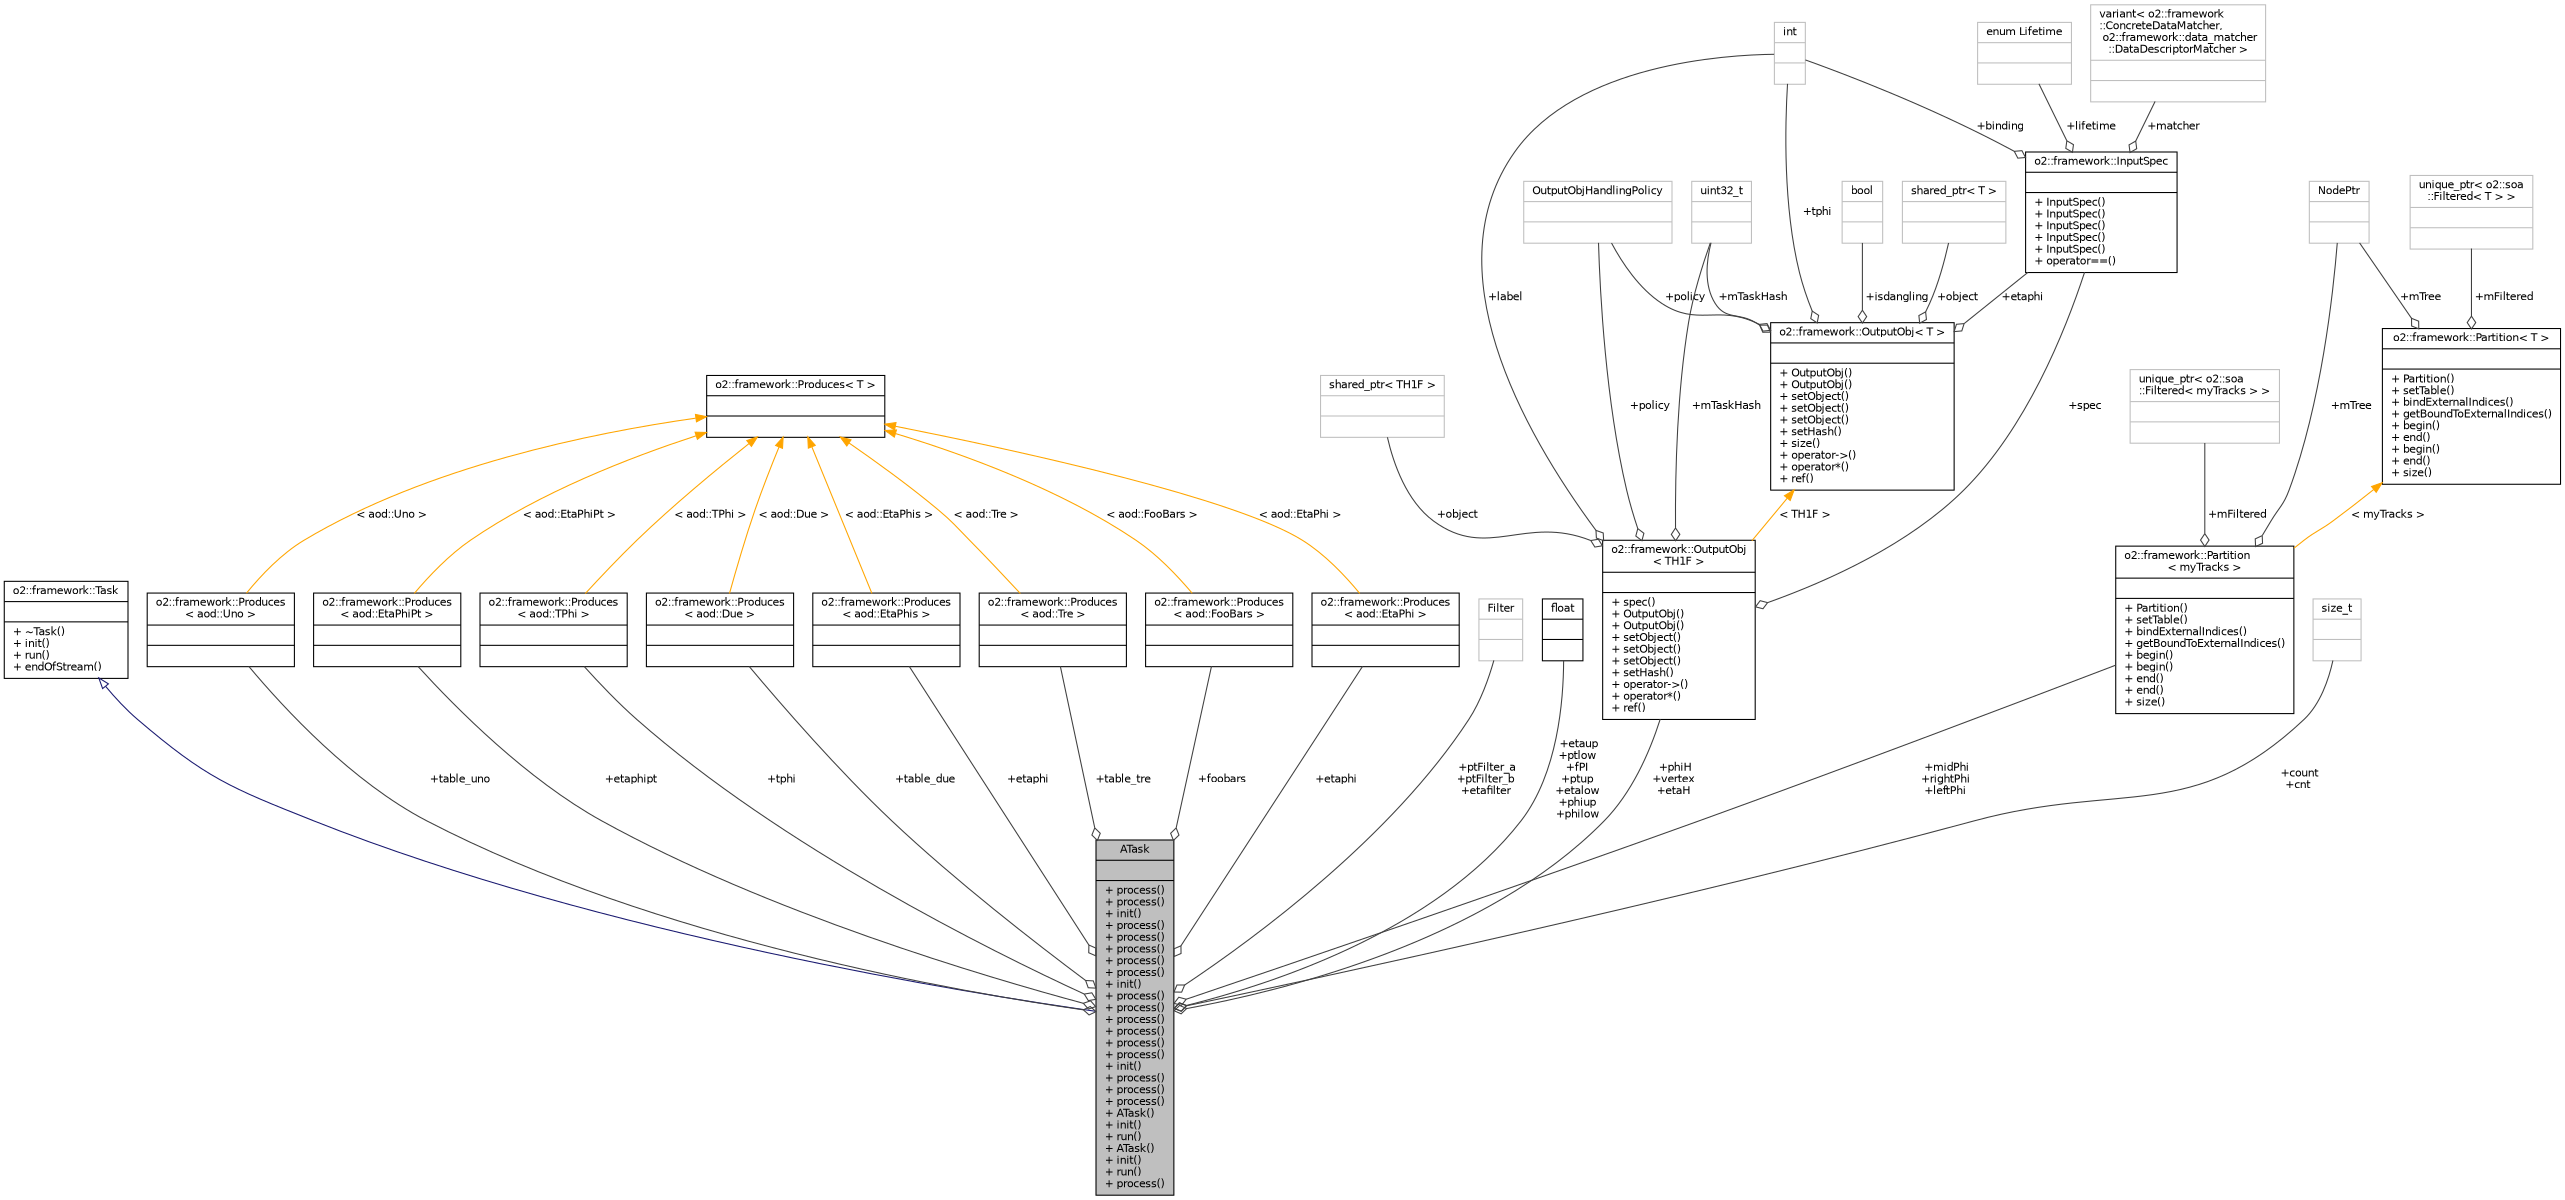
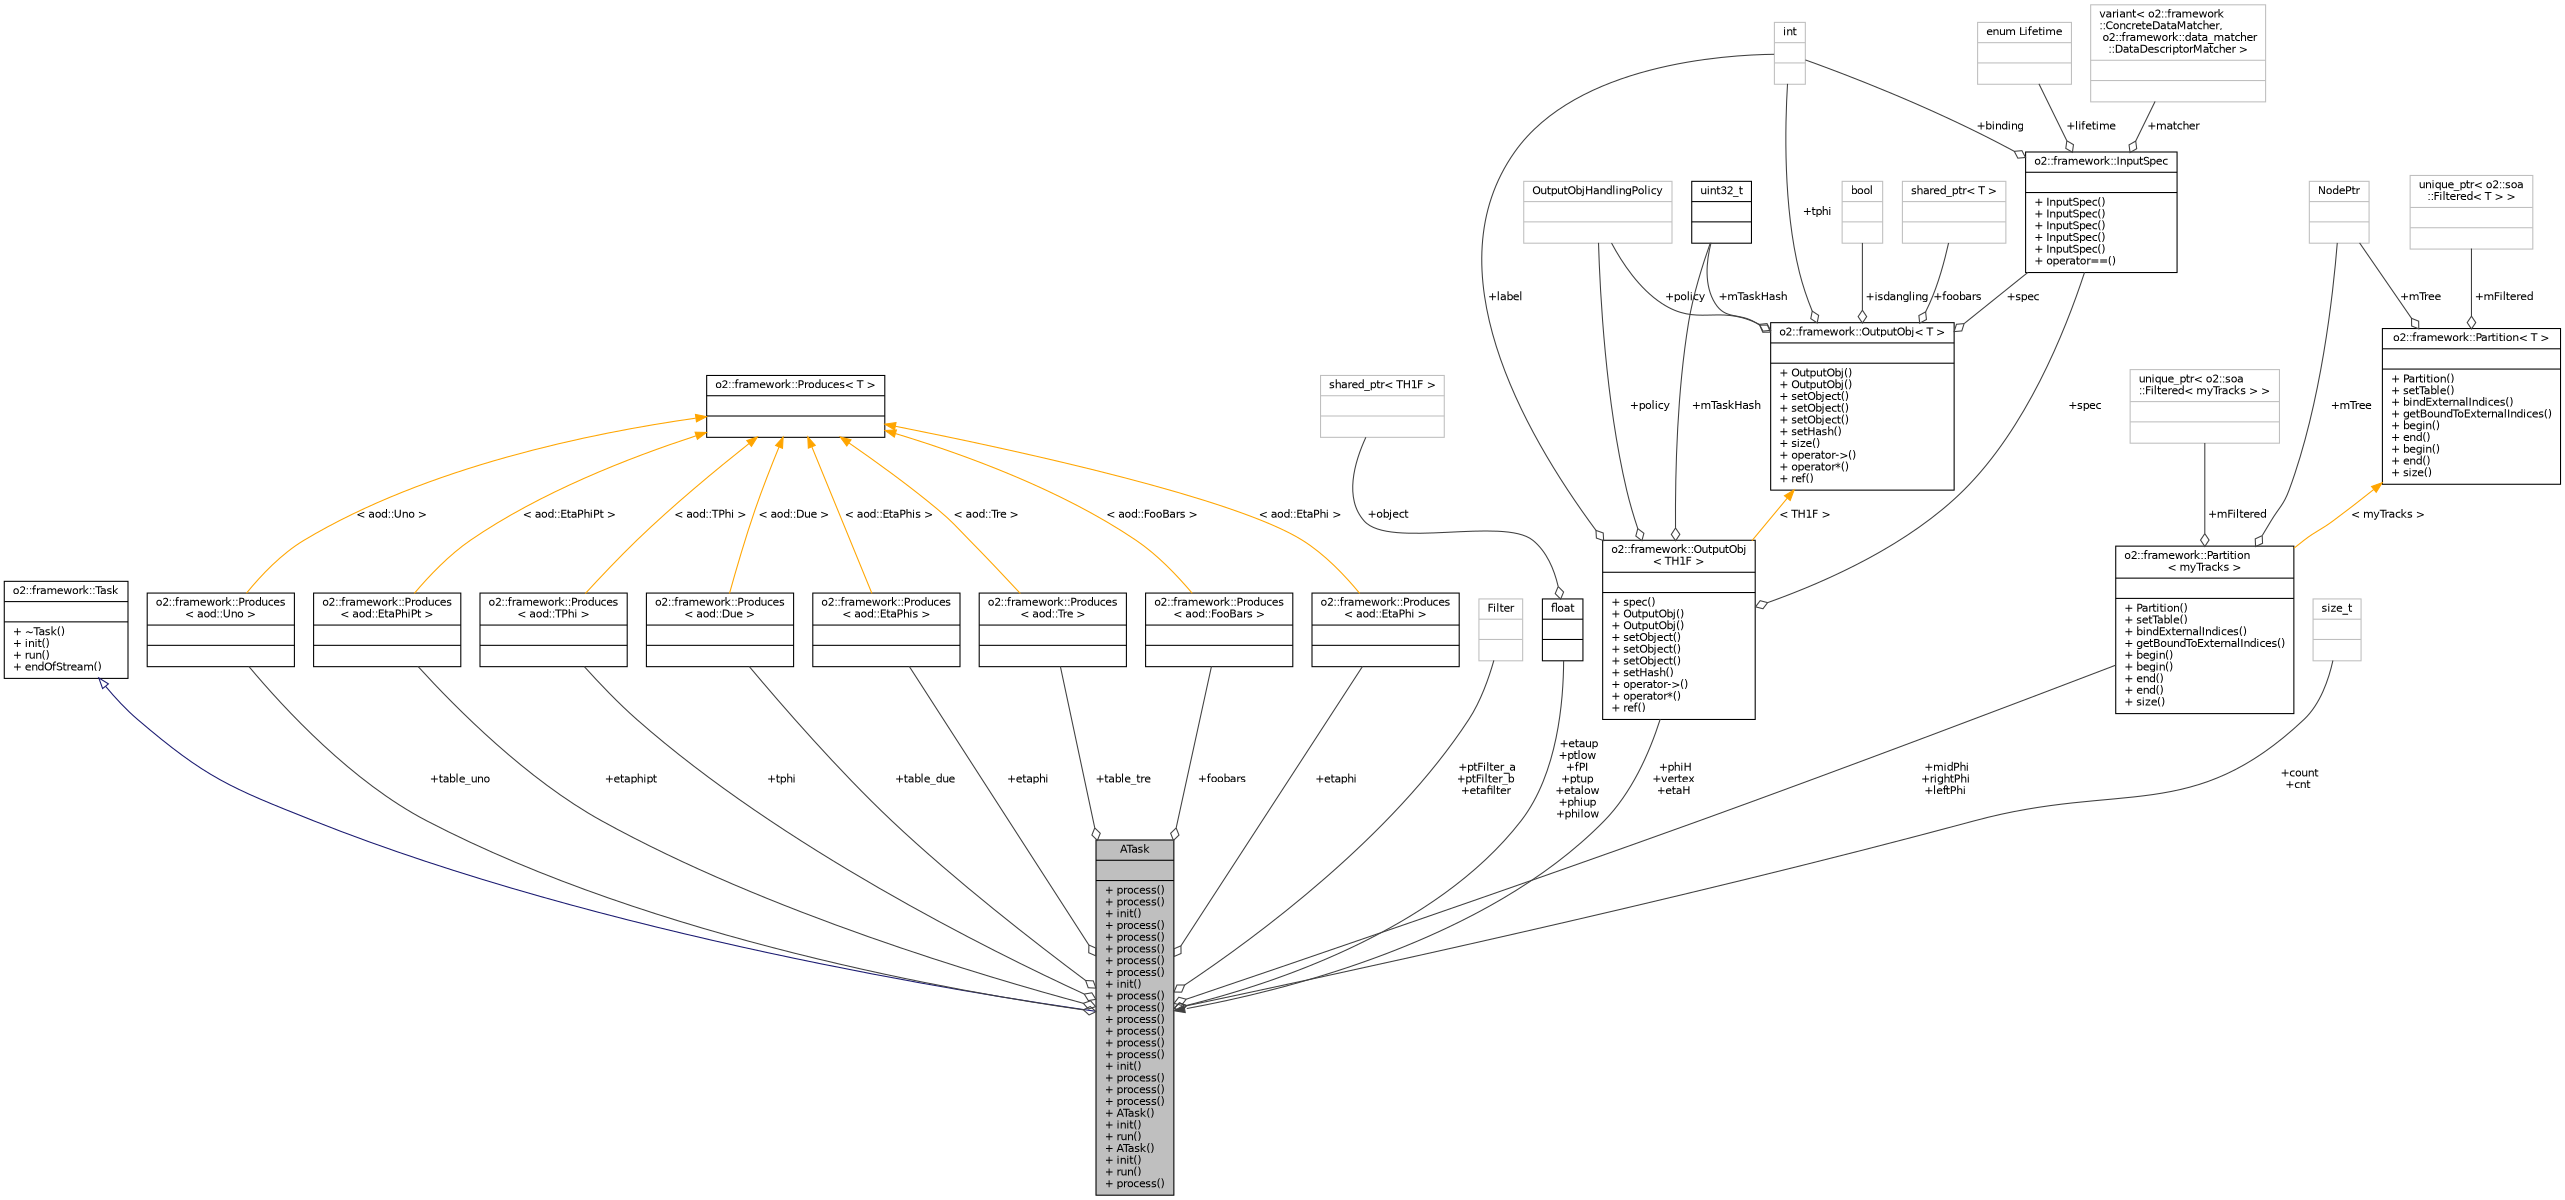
node "uint32_t": color grey75 -> black
edge "shared_ptr< T >" -> "o2::framework::OutputObj< T >": label " +object" -> " +foobars"
edge "o2::framework::InputSpec" -> "o2::framework::OutputObj< T >": label " +etaphi" -> " +spec"
edge "shared_ptr< TH1F >" -> "o2::framework::OutputObj": now "shared_ptr< TH1F >" -> "float"
edge "o2::framework::OutputObj" -> "ATask": arrowhead odiamond -> normal
